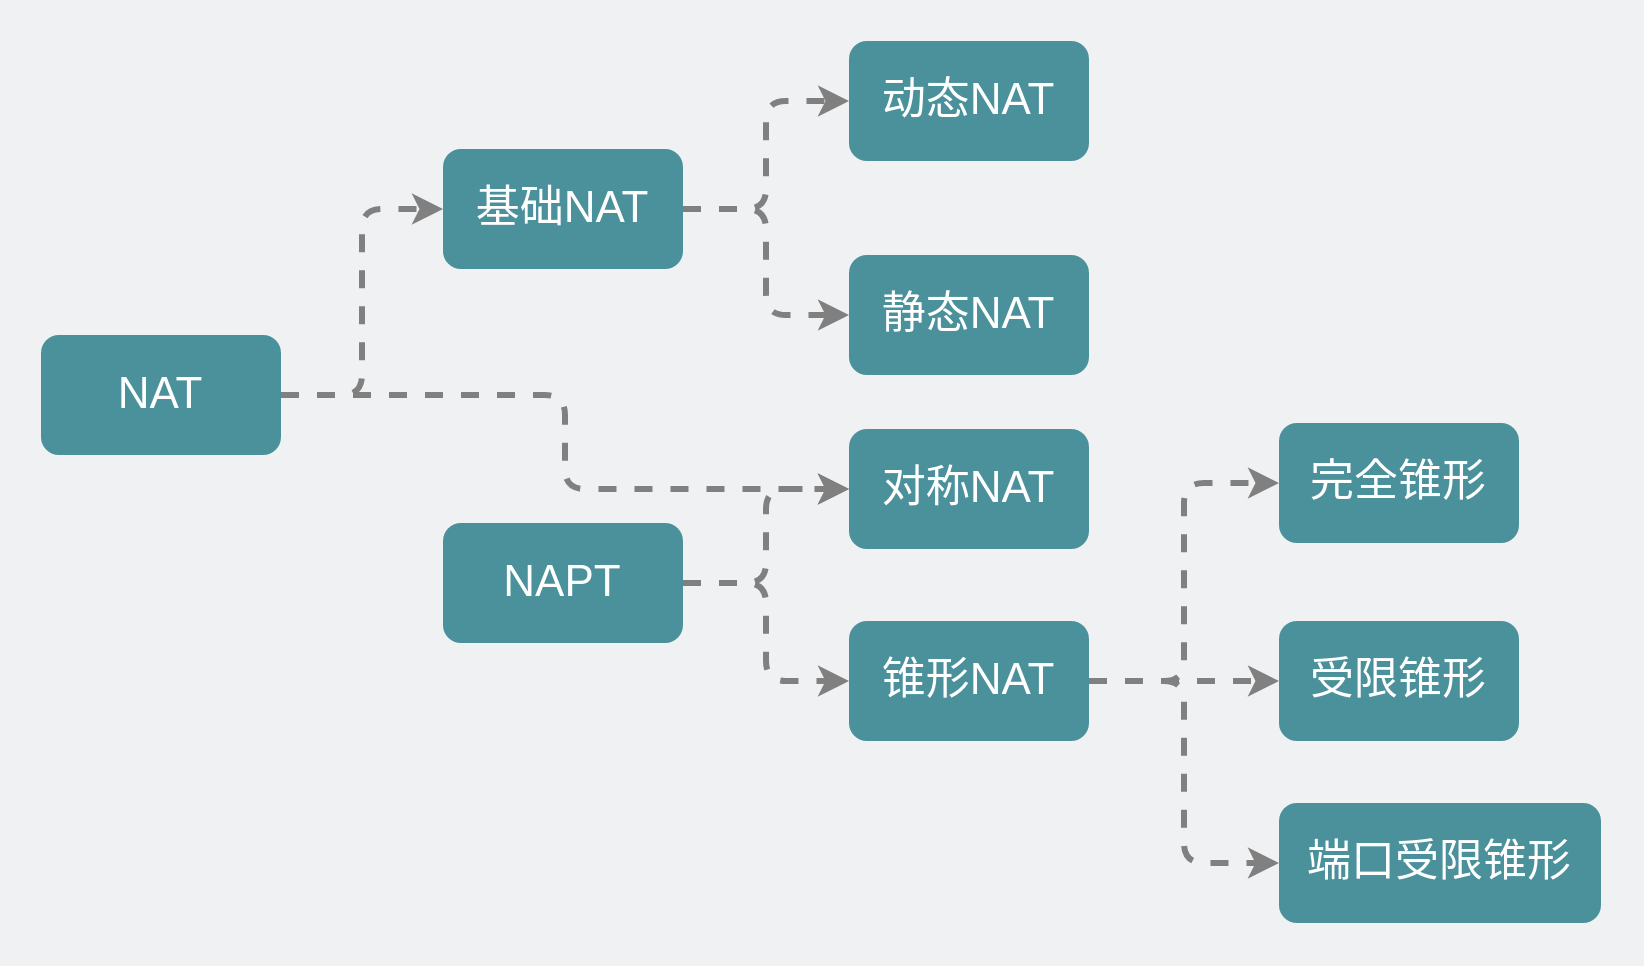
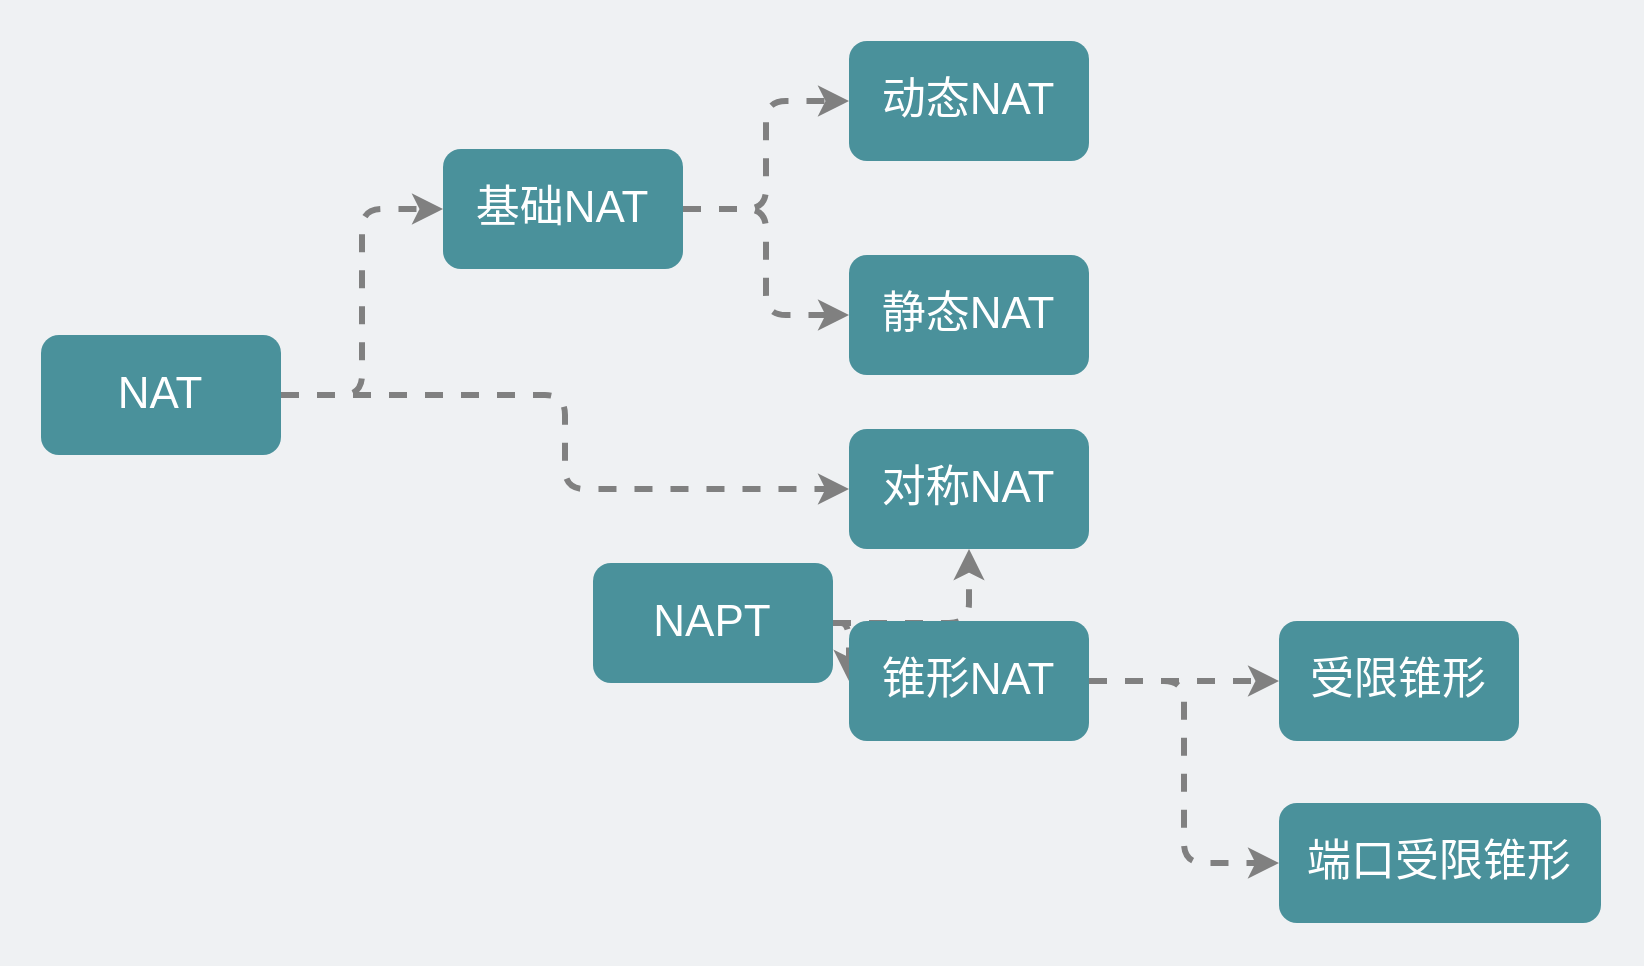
edge "锥形NAT" -> "完全锥形": removed
node "完全锥形": removed
node "NAPT": moved (563, 583) -> (713, 623)
